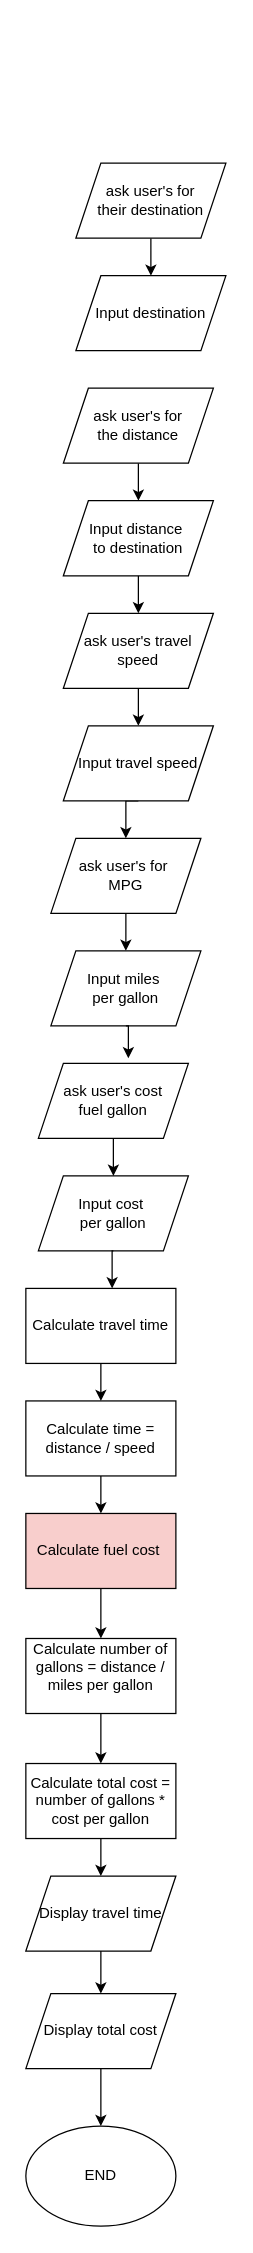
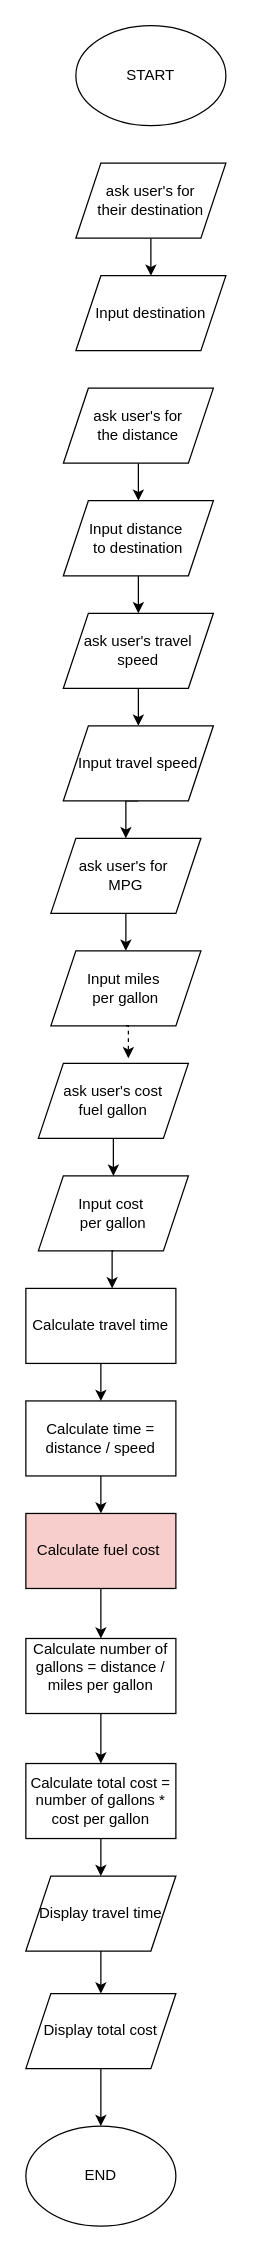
node "START": added
edge "Input miles per gallon" -> "ask user's cost fuel gallon": style solid -> dashed
